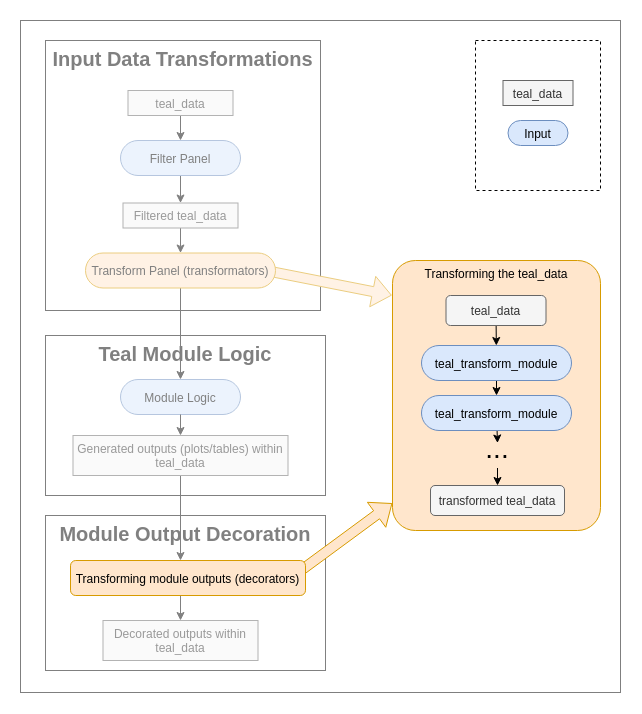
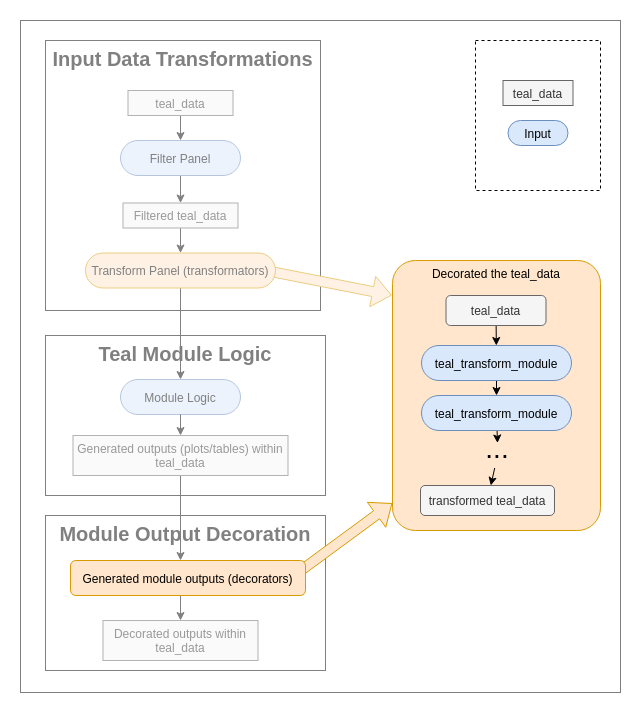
node "Transforming the teal_data": label "Transforming the teal_data" -> "Decorated the teal_data"
node "transformed teal_data": moved (498, 501) -> (488, 501)
node "Transforming module outputs (decorators)": label "Transforming module outputs (decorators)" -> "Generated module outputs (decorators)"
